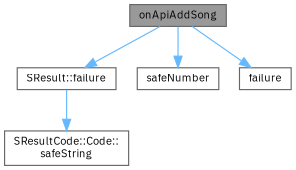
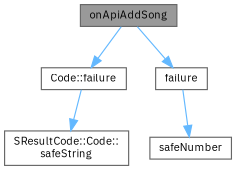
edge "onApiAddSong" -> "safeNumber": now "failure" -> "safeNumber"
node "SResult::failure": label "SResult::failure" -> "Code::failure"
